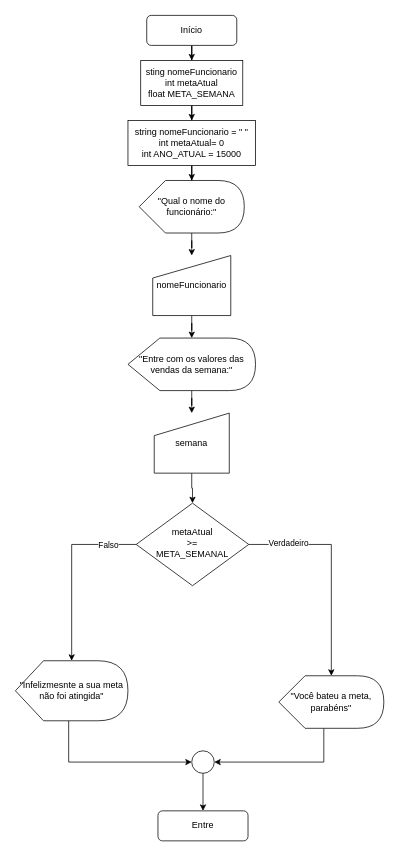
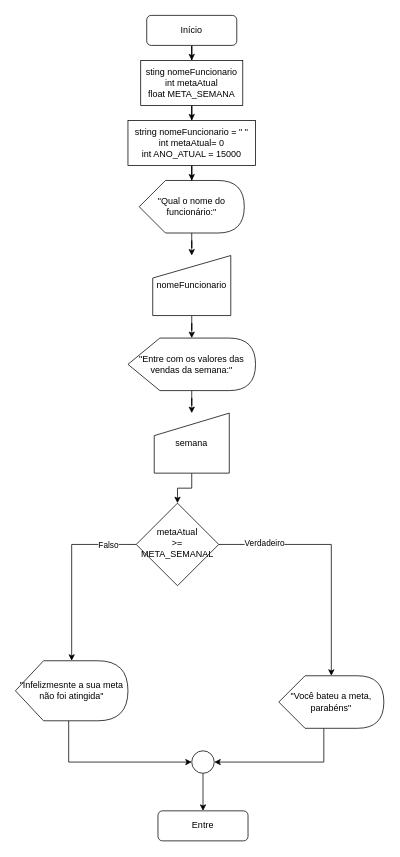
node "metaAtual >= META_SEMANAL": size 113x83 -> 83x83
